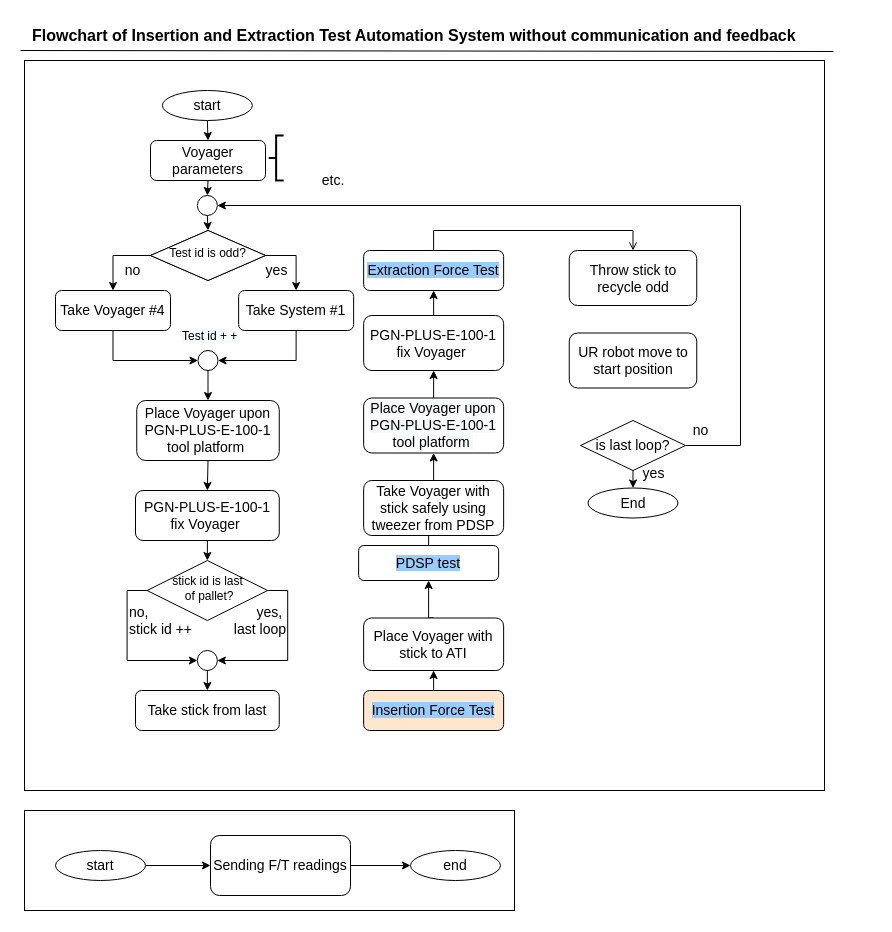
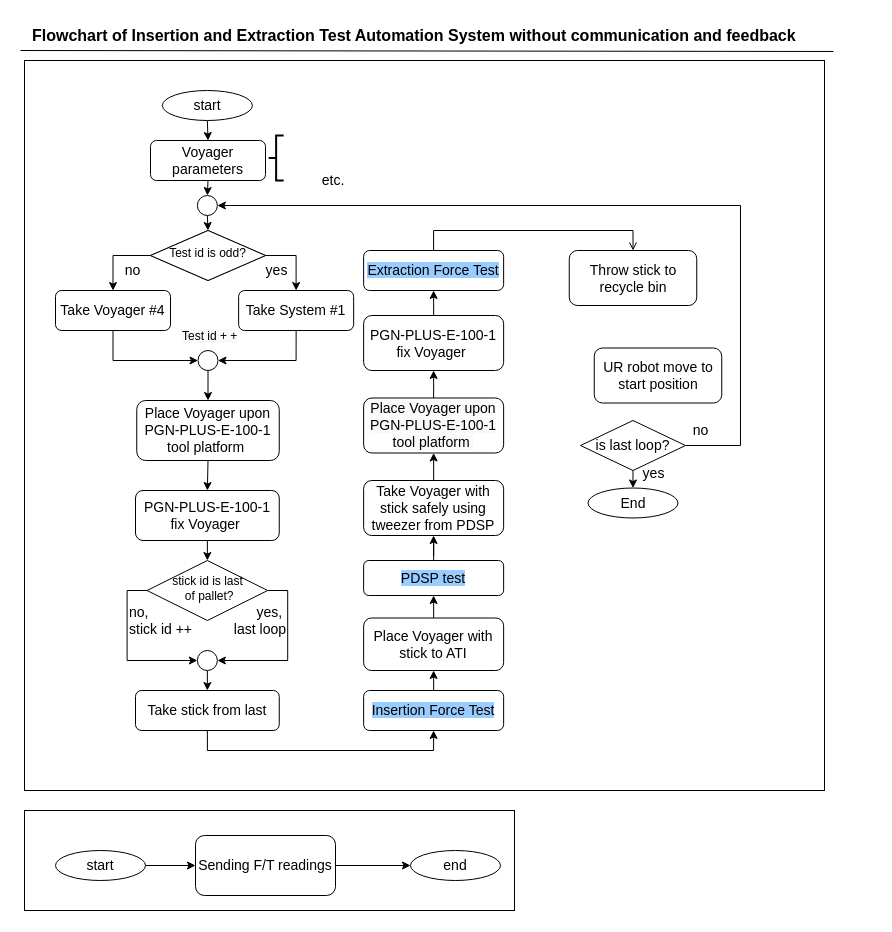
node "Throw stick to recycle odd": label "Throw stick to recycle odd" -> "Throw stick to recycle bin"
node "UR robot move to start position": moved (633, 361) -> (658, 376)
node "PDSP test": moved (429, 563) -> (434, 578)
node "Insertion Force Test": fillcolor #ffe6cc -> #ffffff
edge "Take stick from last" -> "Insertion Force Test": added
node "Sending F/T readings": moved (281, 866) -> (266, 866)
